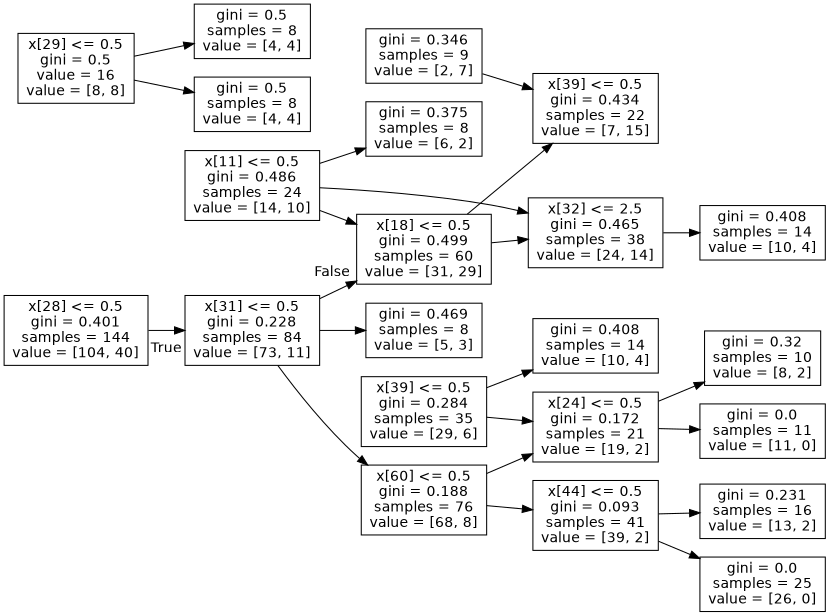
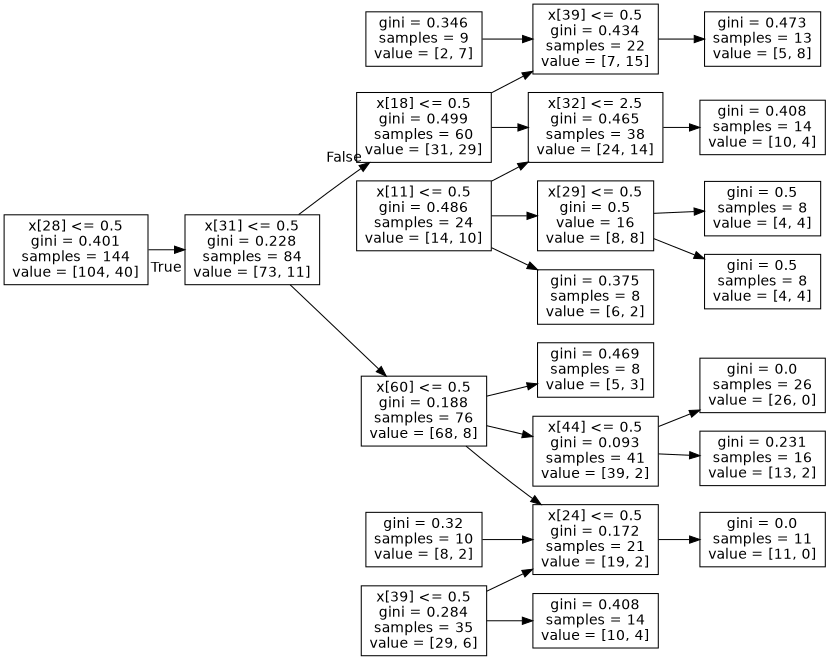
node "gini = 0.473 samples = 13 value = [5, 8]": added
edge "x[11] <= 0.5 gini = 0.486 samples = 24 value = [14, 10]" -> "x[18] <= 0.5 gini = 0.499 samples = 60 value = [31, 29]": now "x[11] <= 0.5 gini = 0.486 samples = 24 value = [14, 10]" -> "x[29] <= 0.5 gini = 0.5 value = 16 value = [8, 8]"
edge "x[31] <= 0.5 gini = 0.228 samples = 84 value = [73, 11]" -> "gini = 0.469 samples = 8 value = [5, 3]": now "x[60] <= 0.5 gini = 0.188 samples = 76 value = [68, 8]" -> "gini = 0.469 samples = 8 value = [5, 3]"
edge "x[24] <= 0.5 gini = 0.172 samples = 21 value = [19, 2]" -> "gini = 0.32 samples = 10 value = [8, 2]": reversed
node "gini = 0.0 samples = 25 value = [26, 0]": label "gini = 0.0 samples = 25 value = [26, 0]" -> "gini = 0.0 samples = 26 value = [26, 0]"
